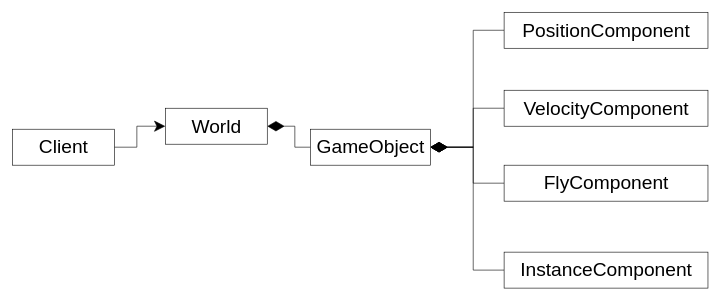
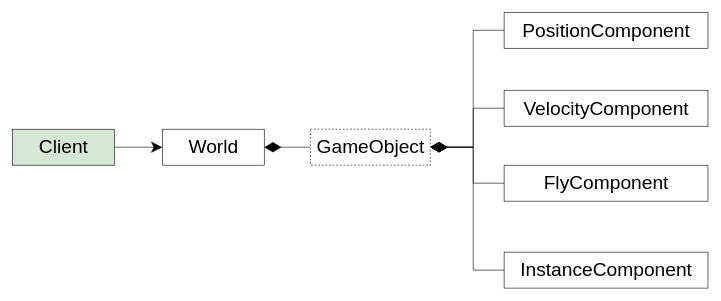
node "World": moved (216, 126) -> (213, 147)
node "Client": fillcolor #ffffff -> #d5e8d4
node "GameObject": style solid -> dashed
